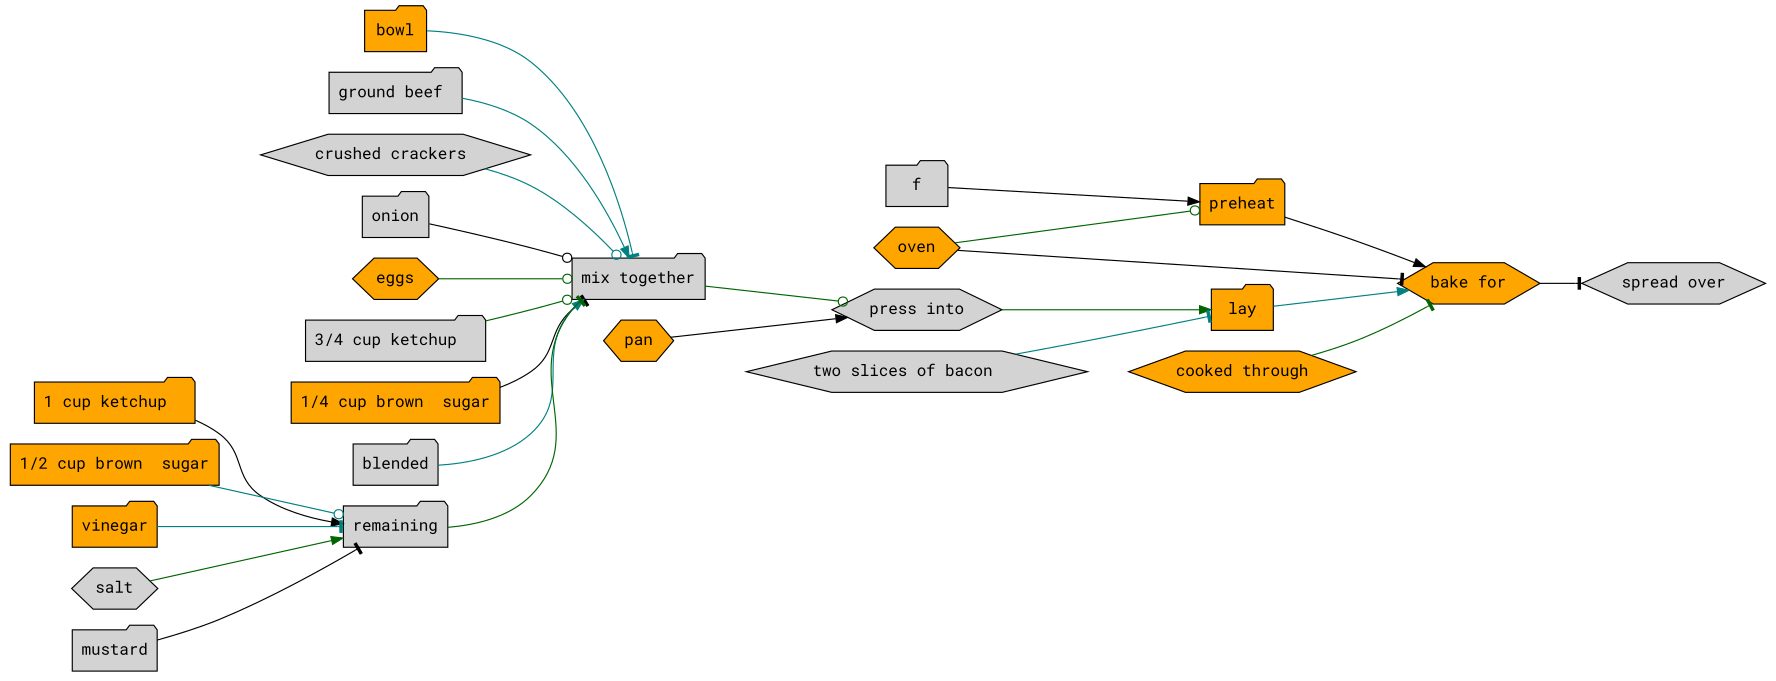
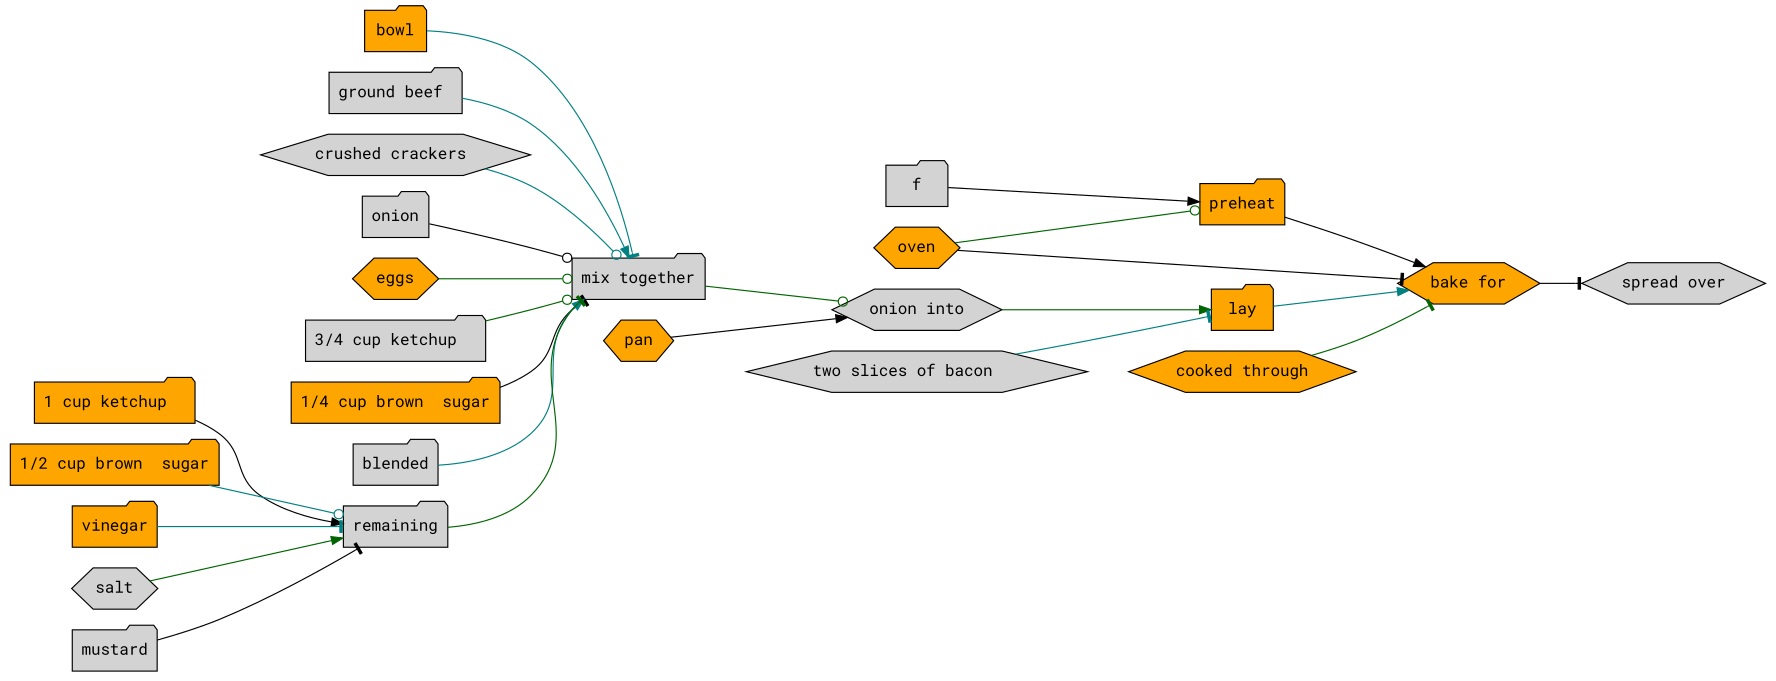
node "press into": label "press into" -> "onion into"
